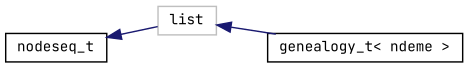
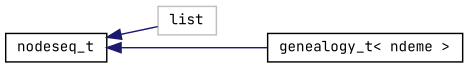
edge "genealogy_t< ndeme >" -> "list": now "genealogy_t< ndeme >" -> "nodeseq_t"
